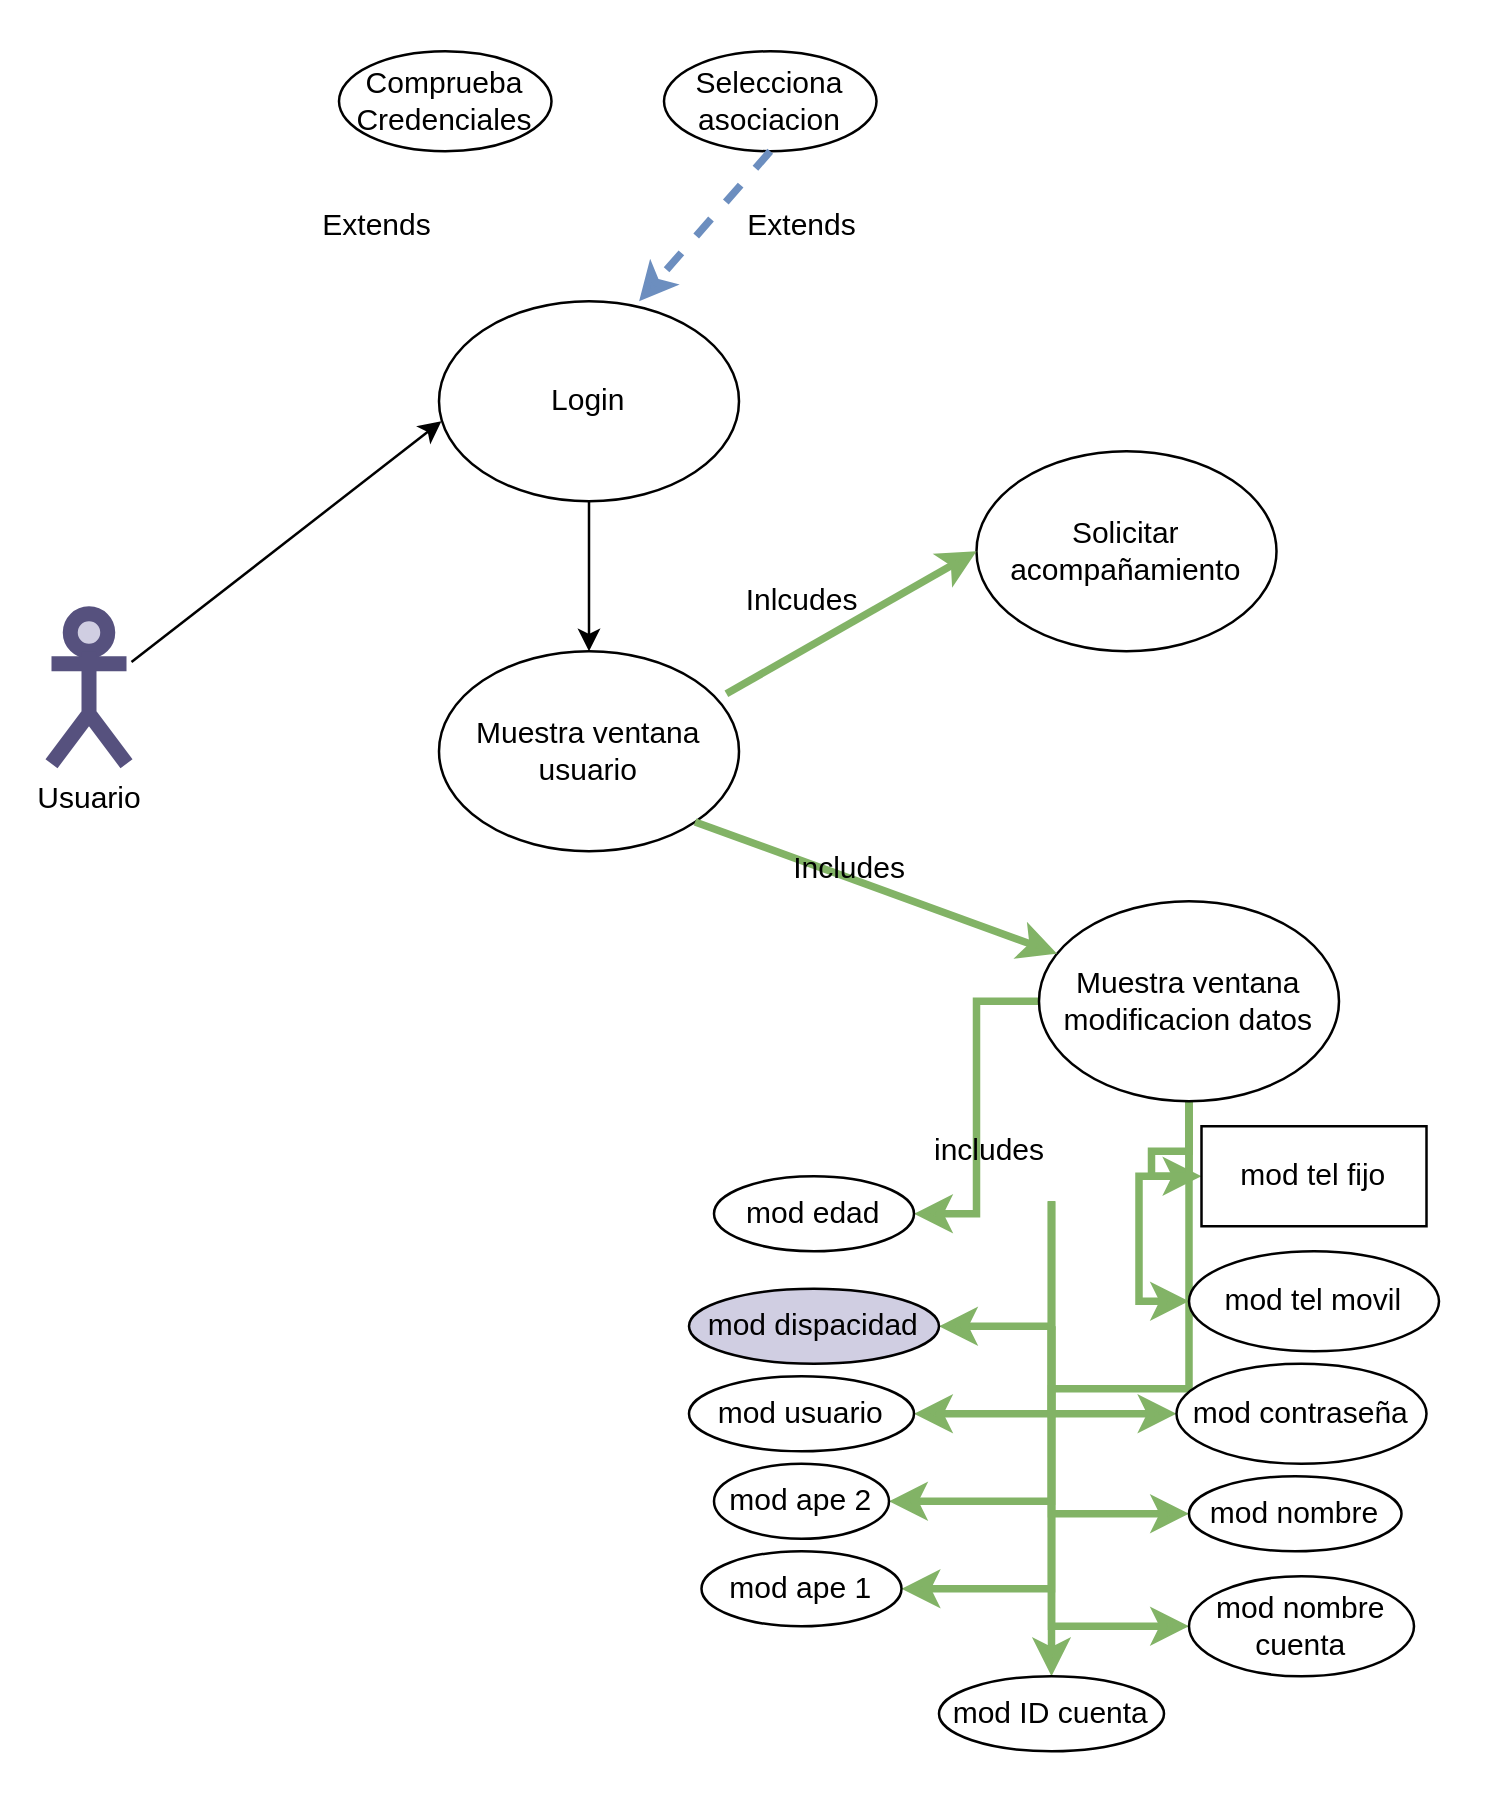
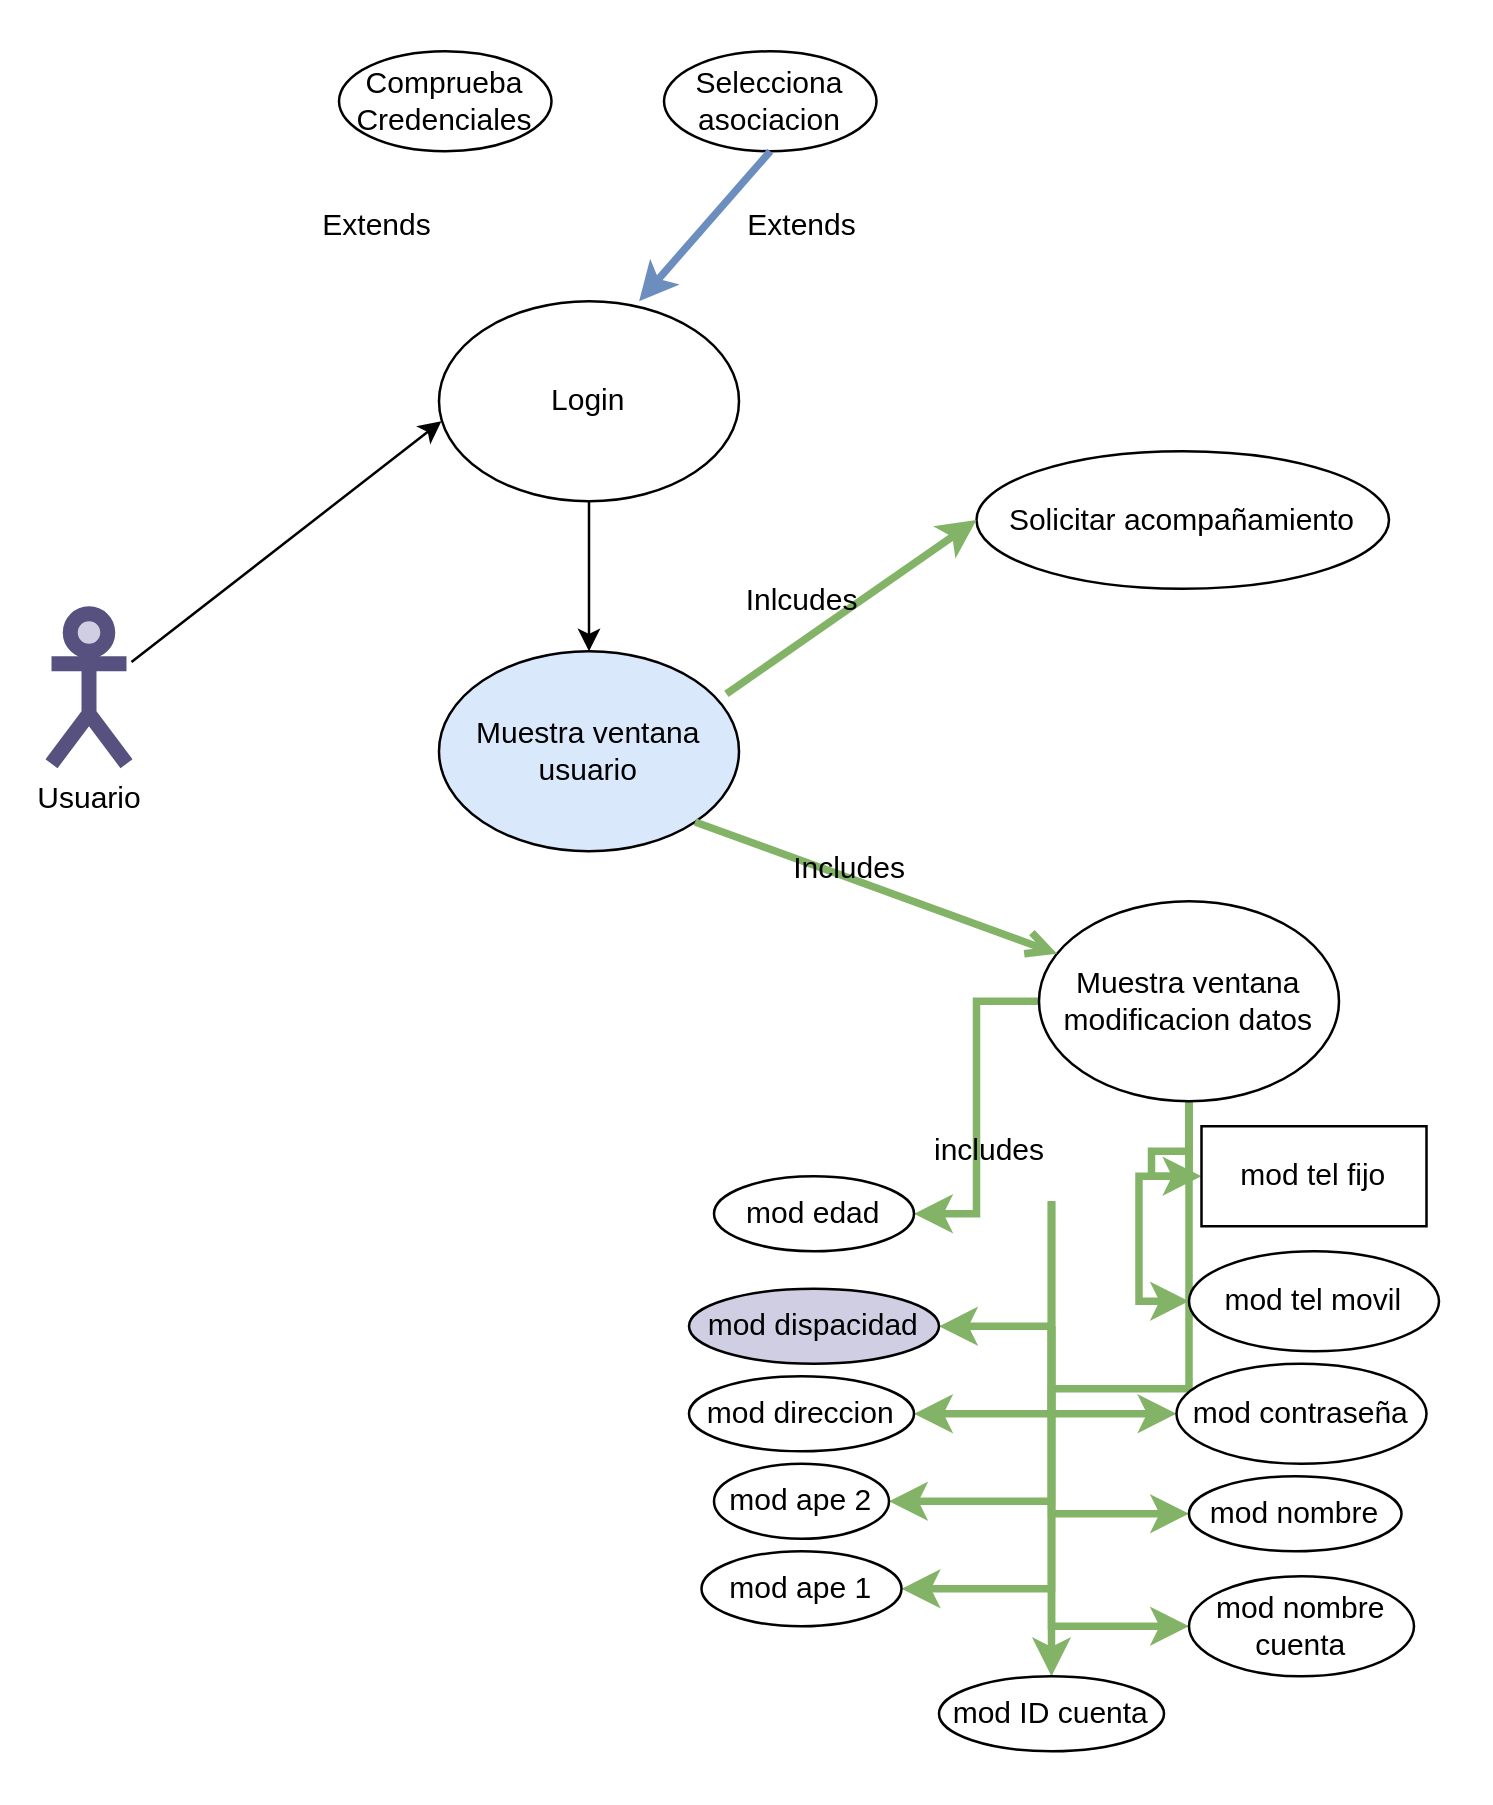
edge "Selecciona asociacion" -> "Login": style dashed -> solid
node "Solicitar acompañamiento": size 300x200 -> 413x138
node "Muestra ventana usuario": fillcolor #ffffff -> #dae8fc
edge "Muestra ventana usuario" -> "Muestra ventana modificacion datos": arrowhead classic -> open
node "mod usuario": label "mod usuario" -> "mod direccion"
